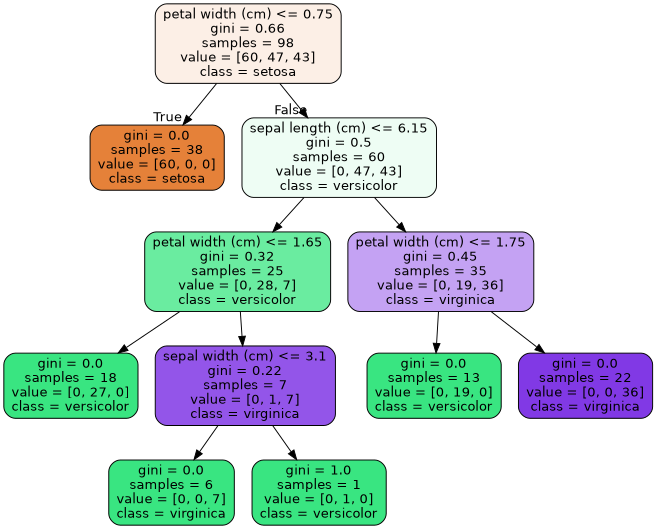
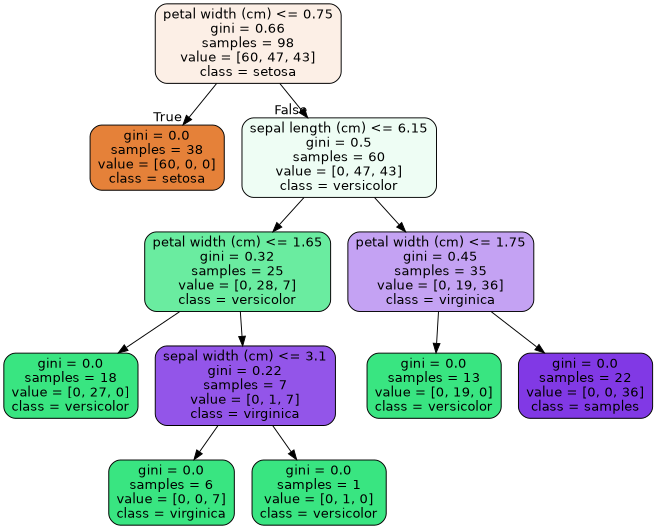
node "gini = 0.0 samples = 22 value = [0, 0, 36] class = virginica": label "gini = 0.0 samples = 22 value = [0, 0, 36] class = virginica" -> "gini = 0.0 samples = 22 value = [0, 0, 36] class = samples"
node "gini = 1.0 samples = 1 value = [0, 1, 0] class = versicolor": label "gini = 1.0 samples = 1 value = [0, 1, 0] class = versicolor" -> "gini = 0.0 samples = 1 value = [0, 1, 0] class = versicolor"
